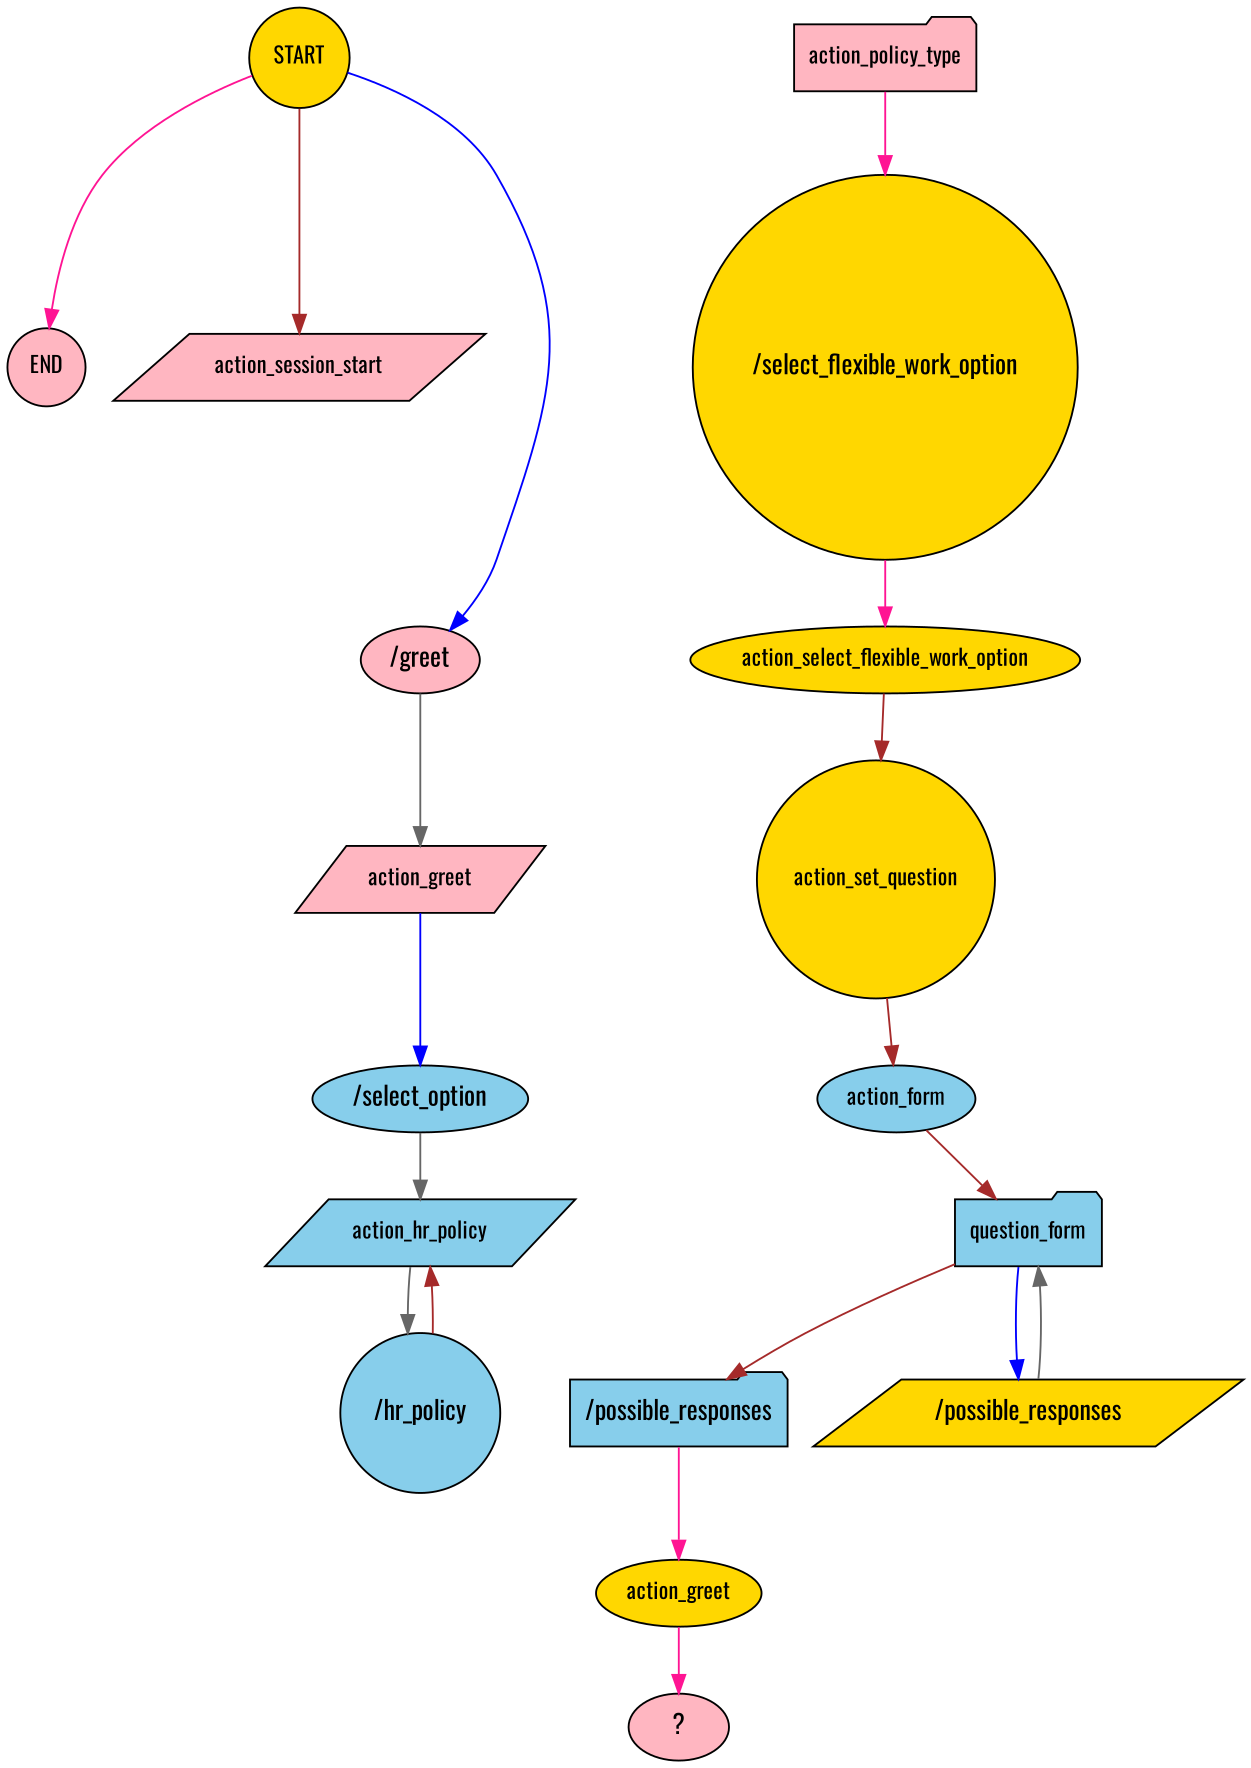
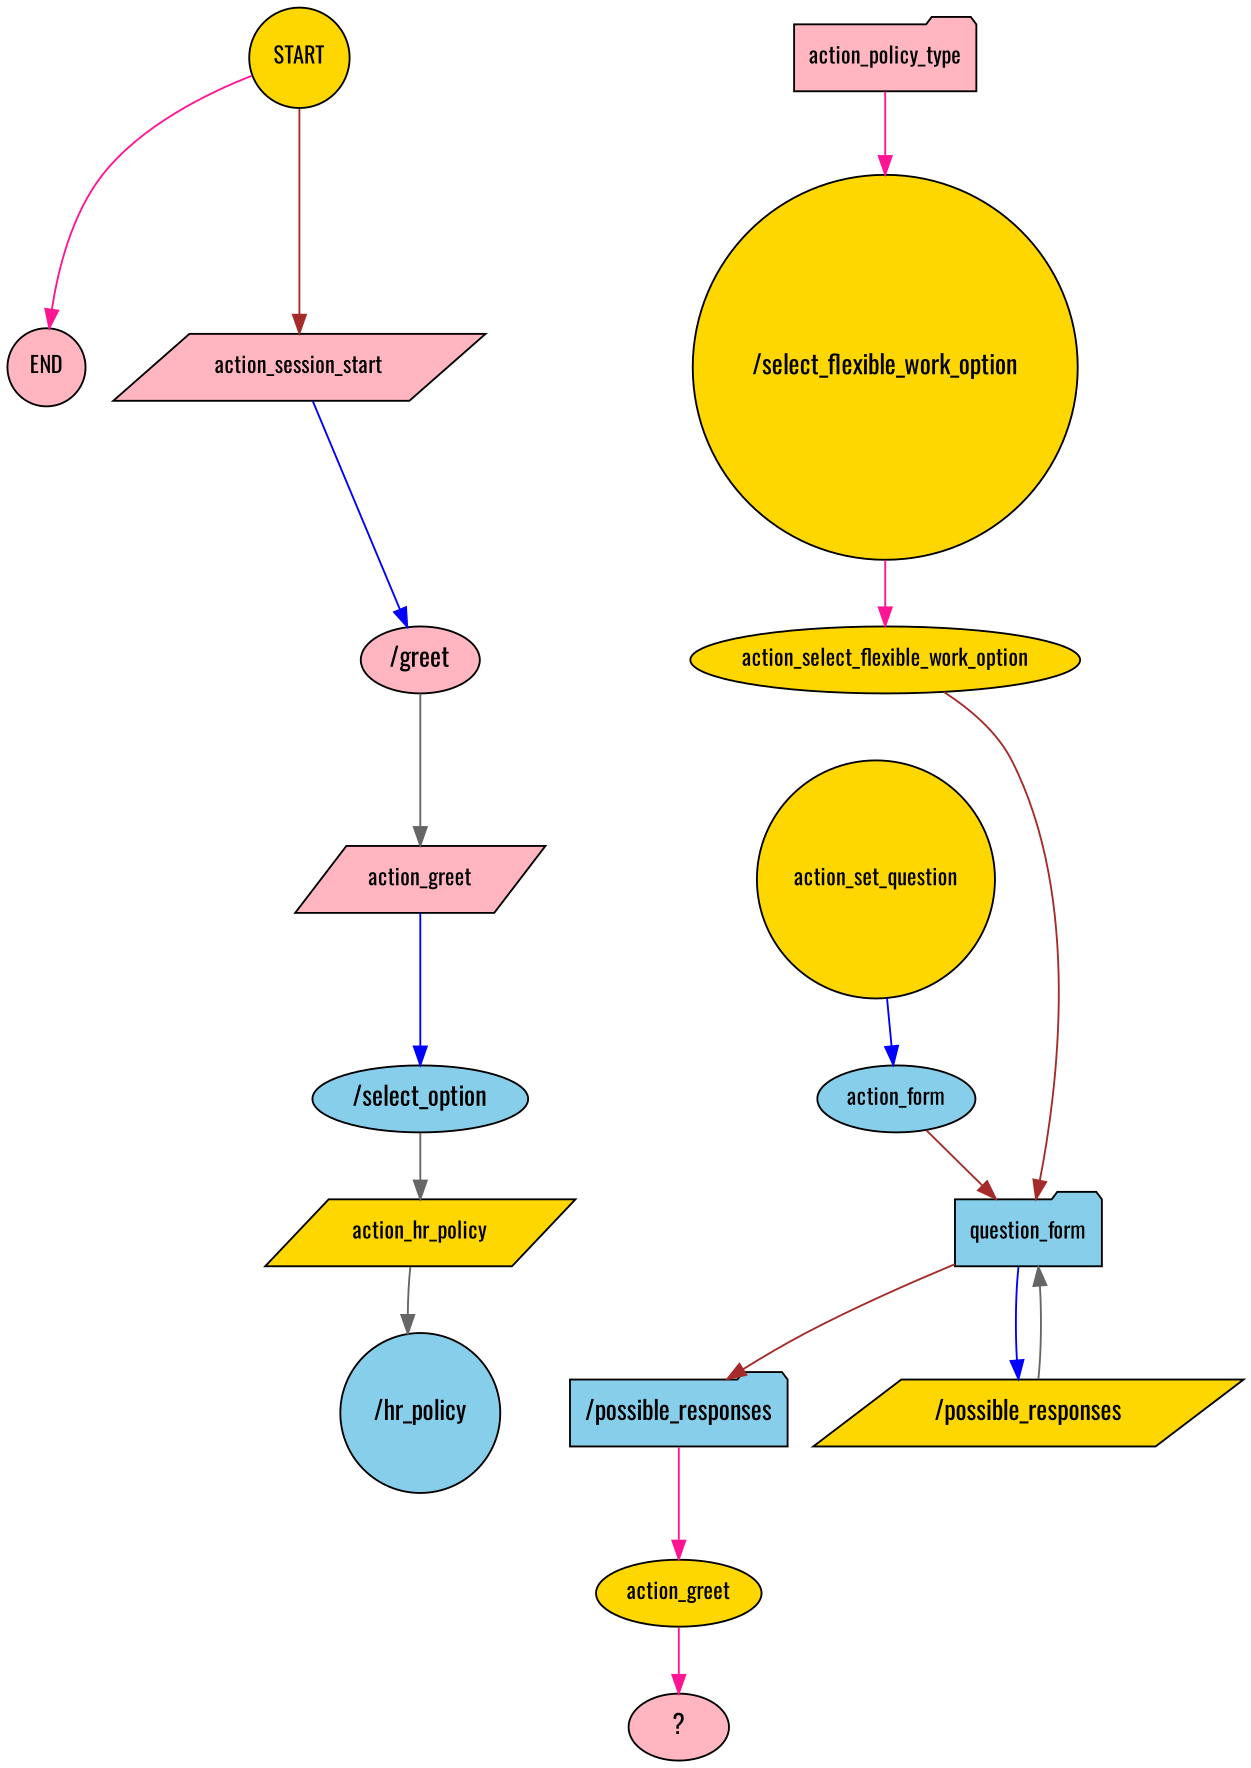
edge "START" -> "/greet": now "action_session_start" -> "/greet"
edge "action_select_flexible_work_option" -> "action_set_question": now "action_select_flexible_work_option" -> "question_form"
edge "action_set_question" -> "action_form": color brown -> blue
node "action_hr_policy": fillcolor skyblue -> gold
edge "/hr_policy" -> "action_hr_policy": removed
